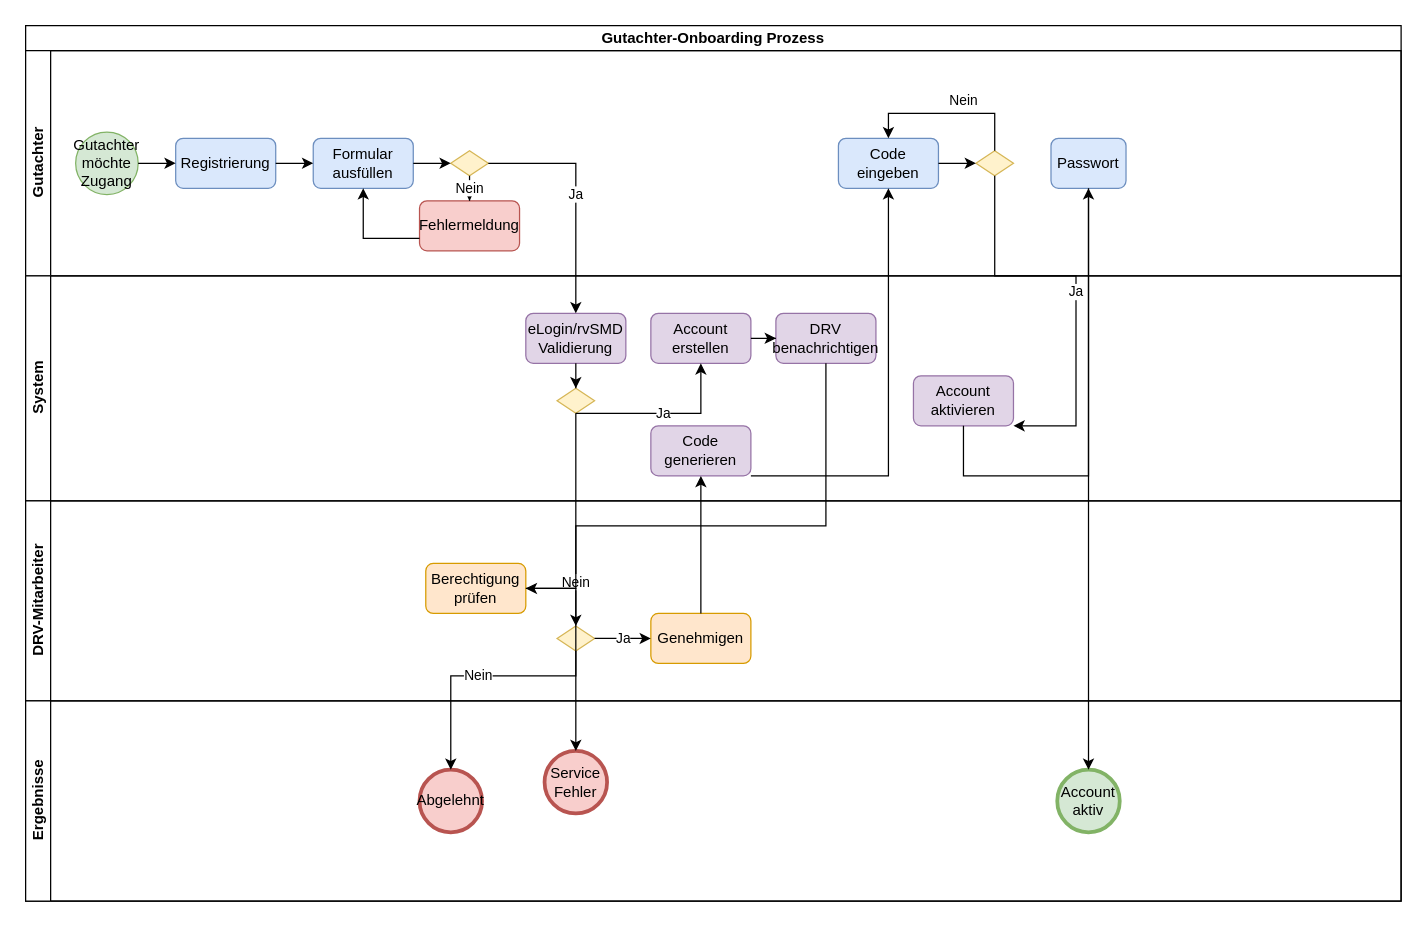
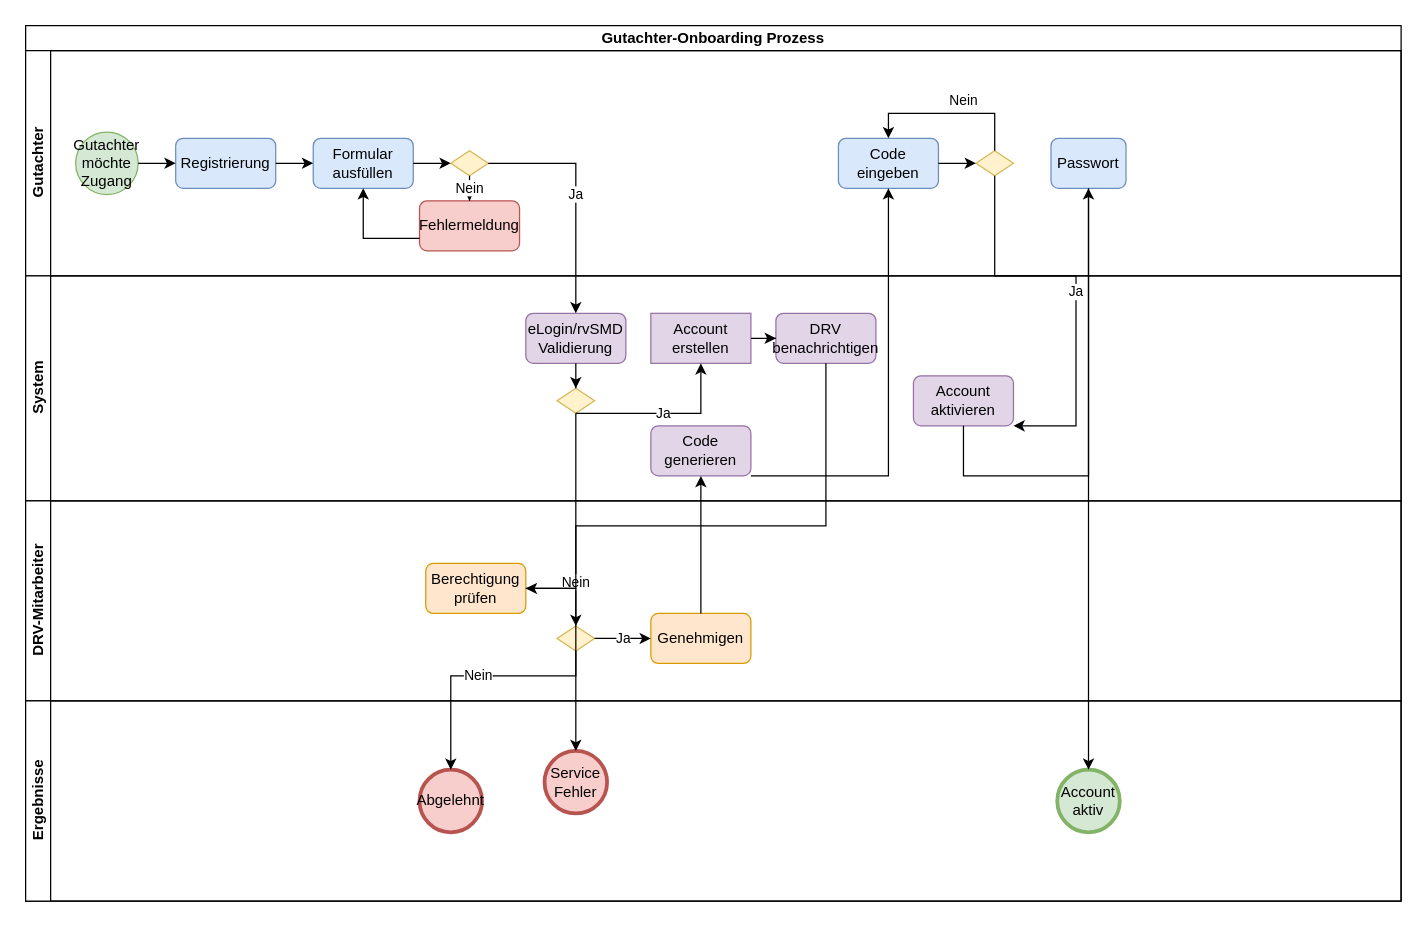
node "Account erstellen": shape rounded rectangle -> rectangle
